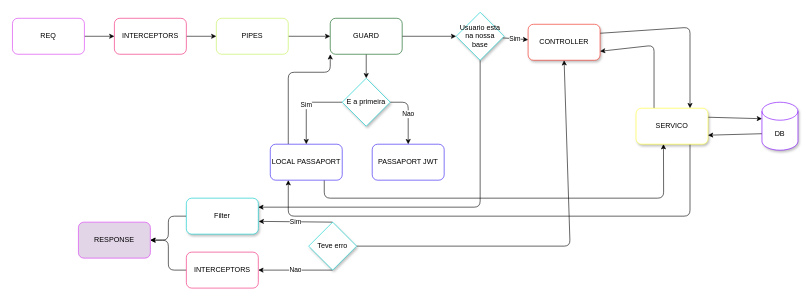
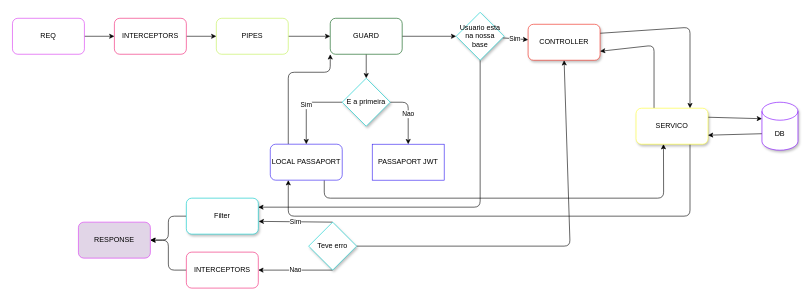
node "PASSAPORT JWT": shape rounded rectangle -> rectangle
